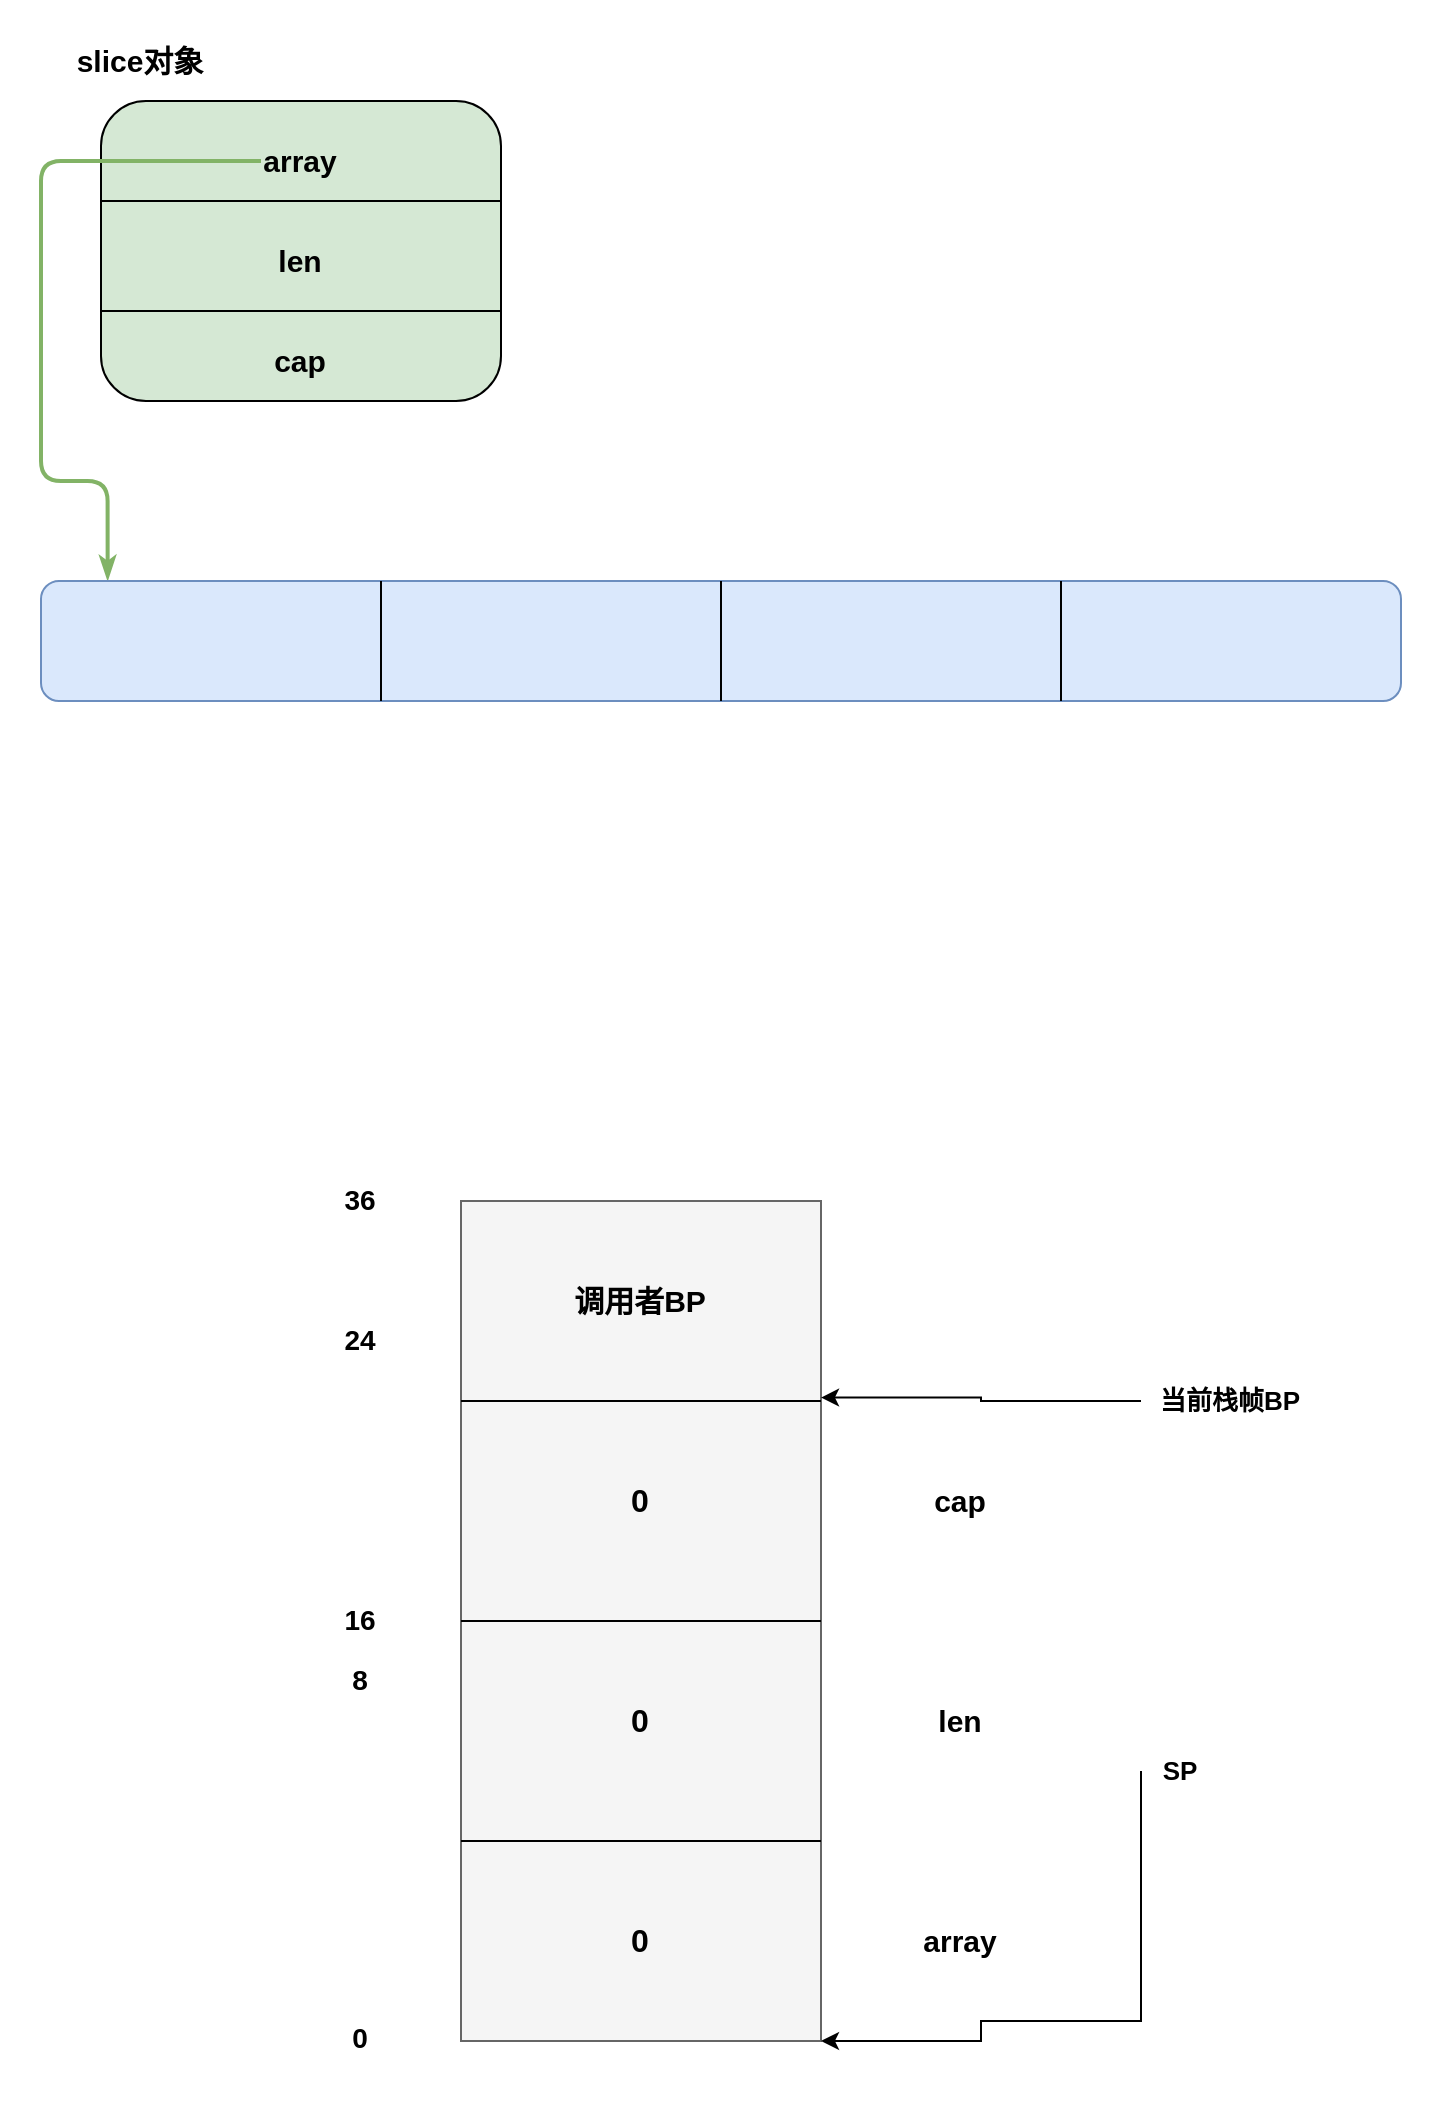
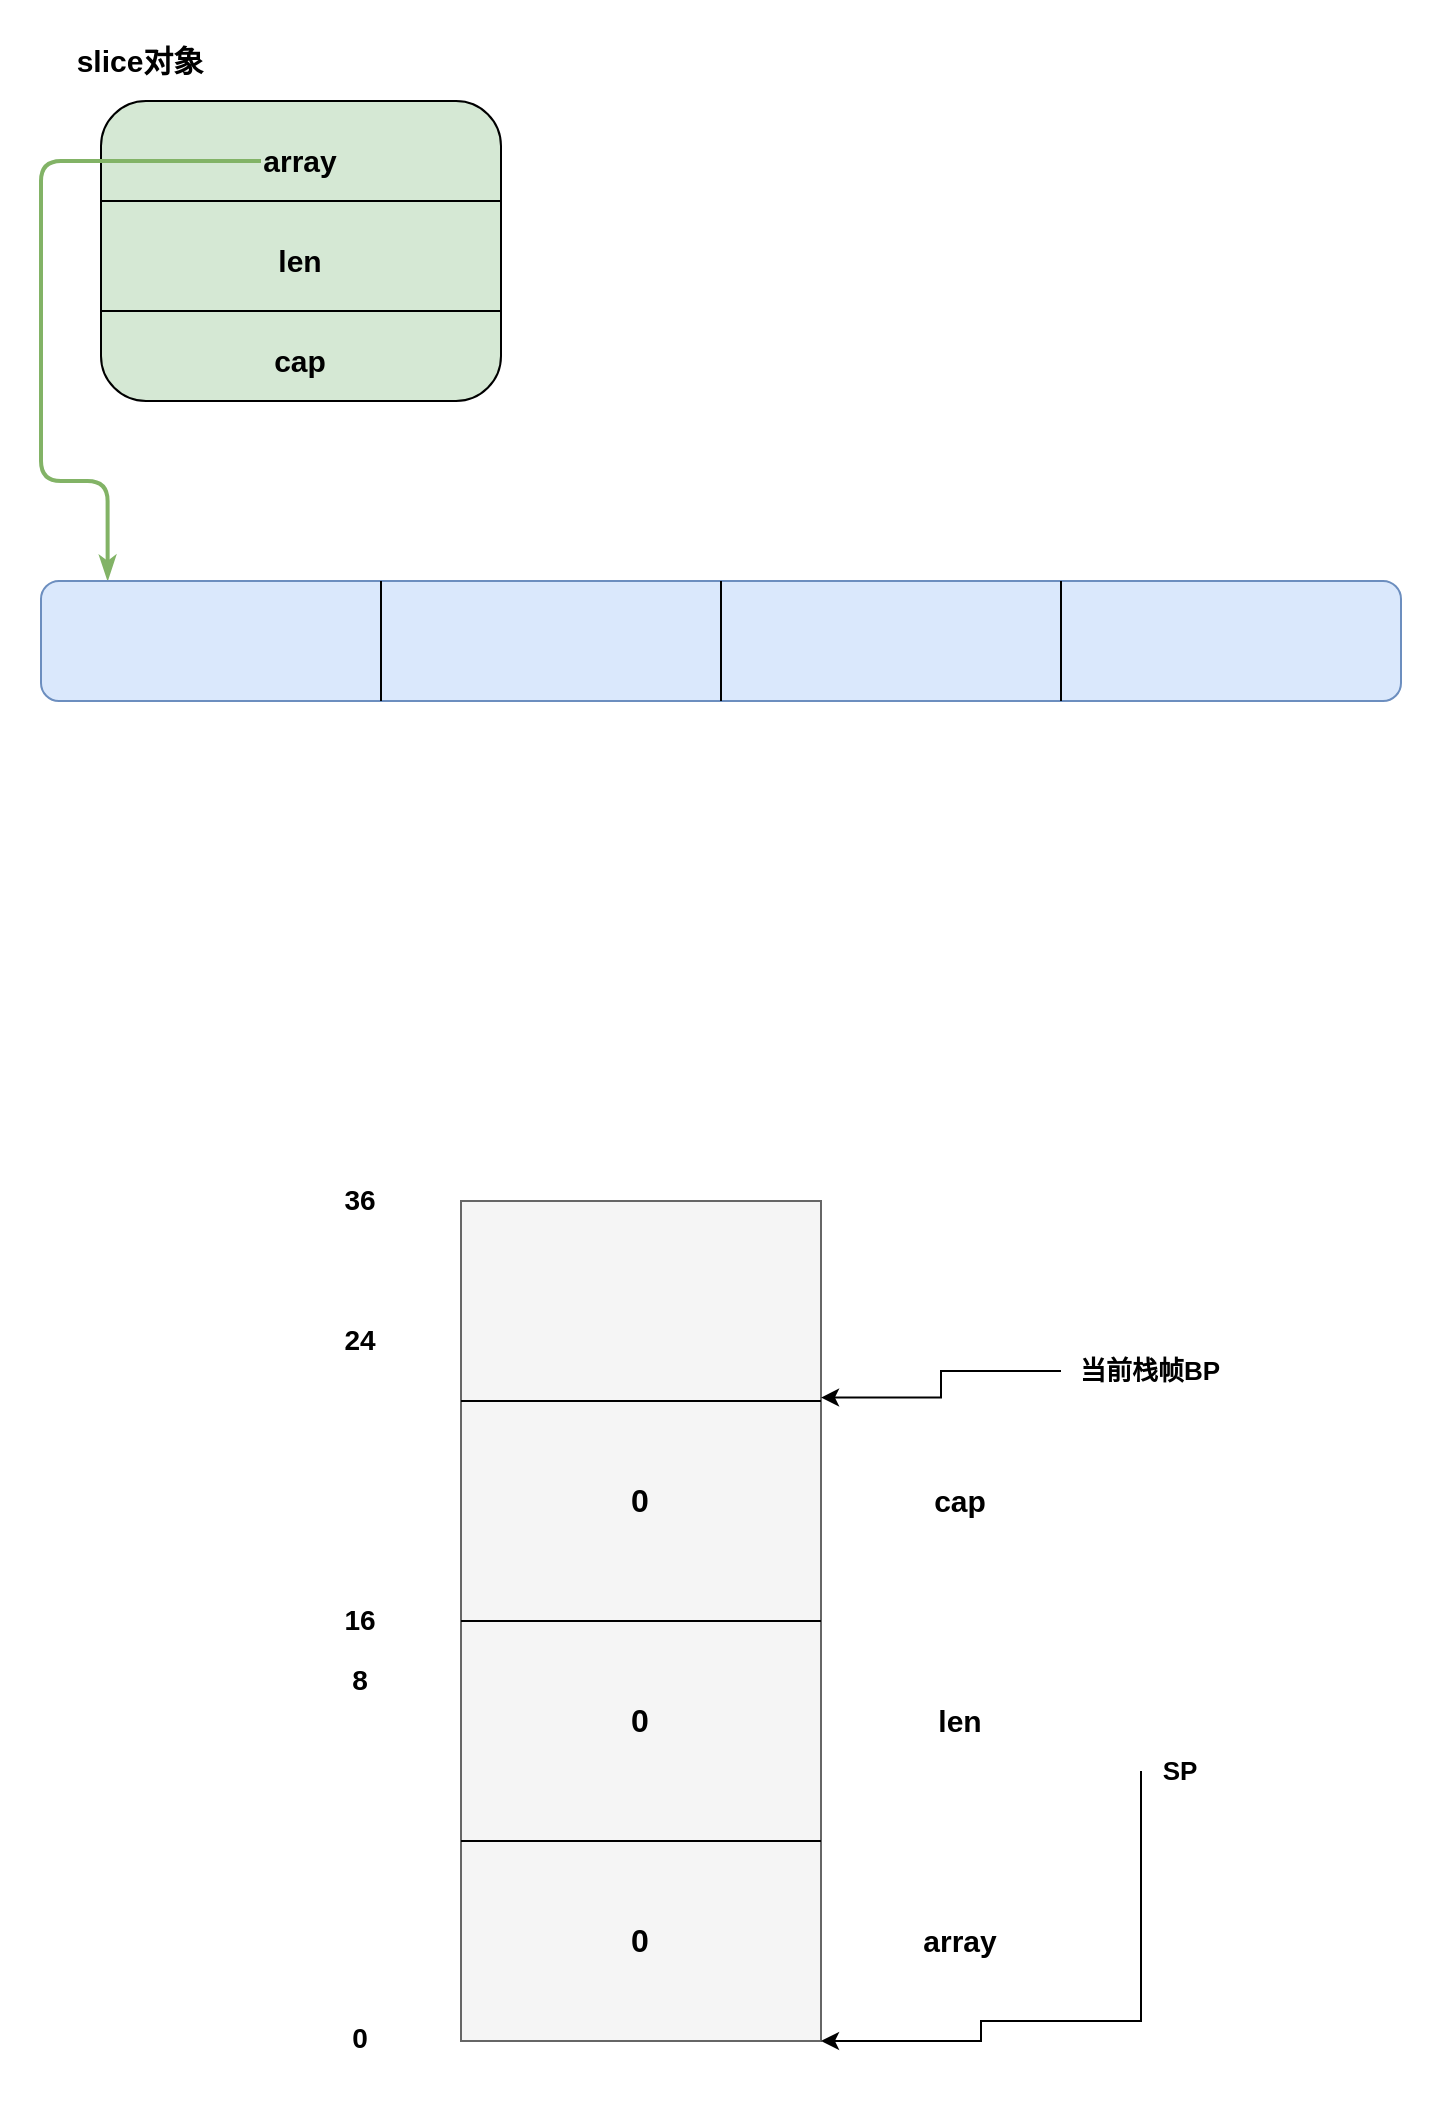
node "调用者BP": removed
node "当前栈帧BP": moved (1231, 1401) -> (1151, 1371)
